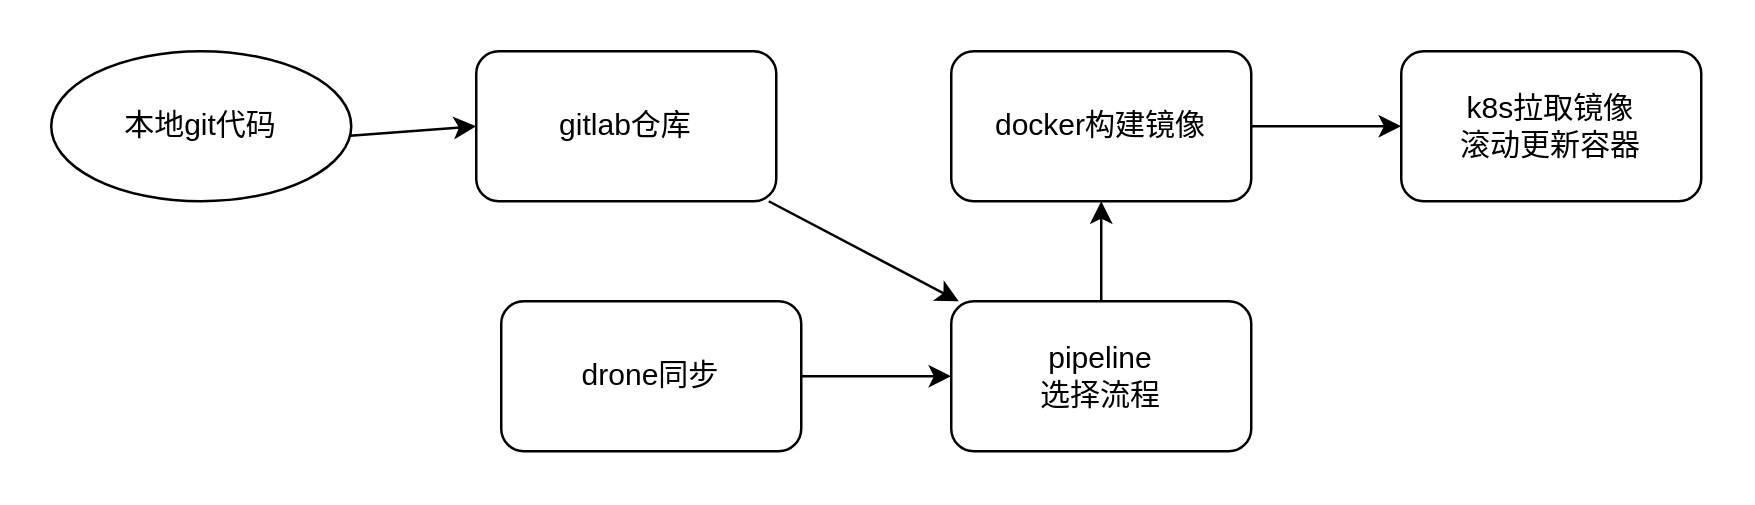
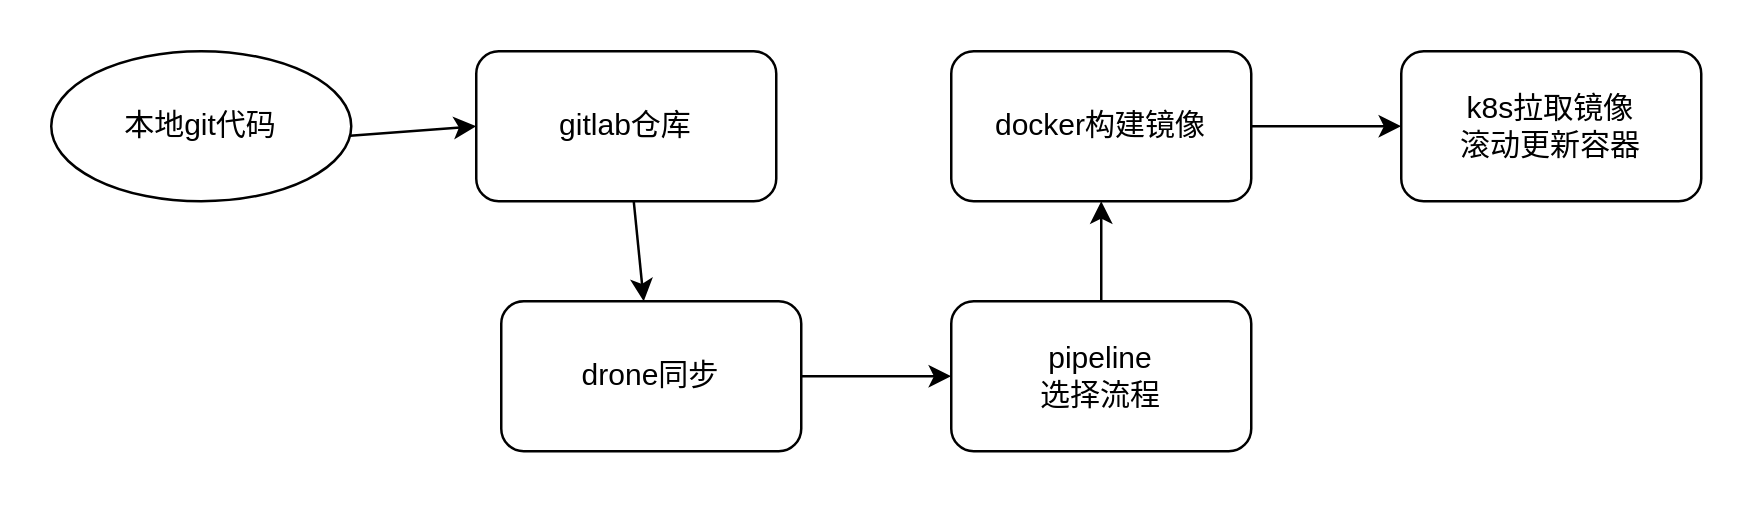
edge "gitlab仓库" -> "pipeline 选择流程": now "gitlab仓库" -> "drone同步"
